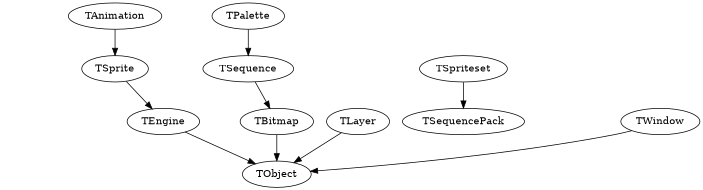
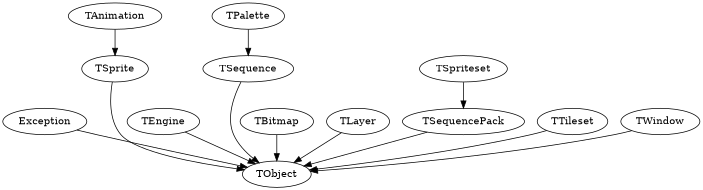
edge "TSequence" -> "TBitmap": now "TSequence" -> "TObject"
edge "TSprite" -> "TEngine": now "TSprite" -> "TObject"
node "Exception": added
node "TTileset": added
edge "TSequencePack" -> "TObject": added
